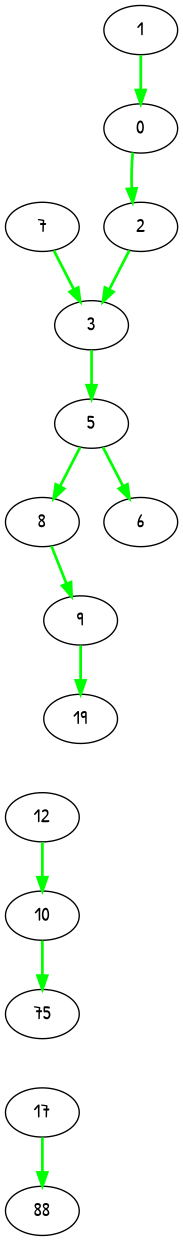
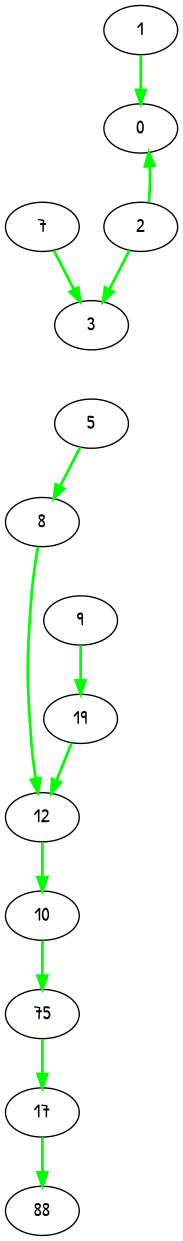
edge "0" -> "2": reversed
edge "3" -> "5": removed
node "6": removed
edge "8" -> "9": now "8" -> "12"
edge "19" -> "12": added
edge "75" -> "17": added
